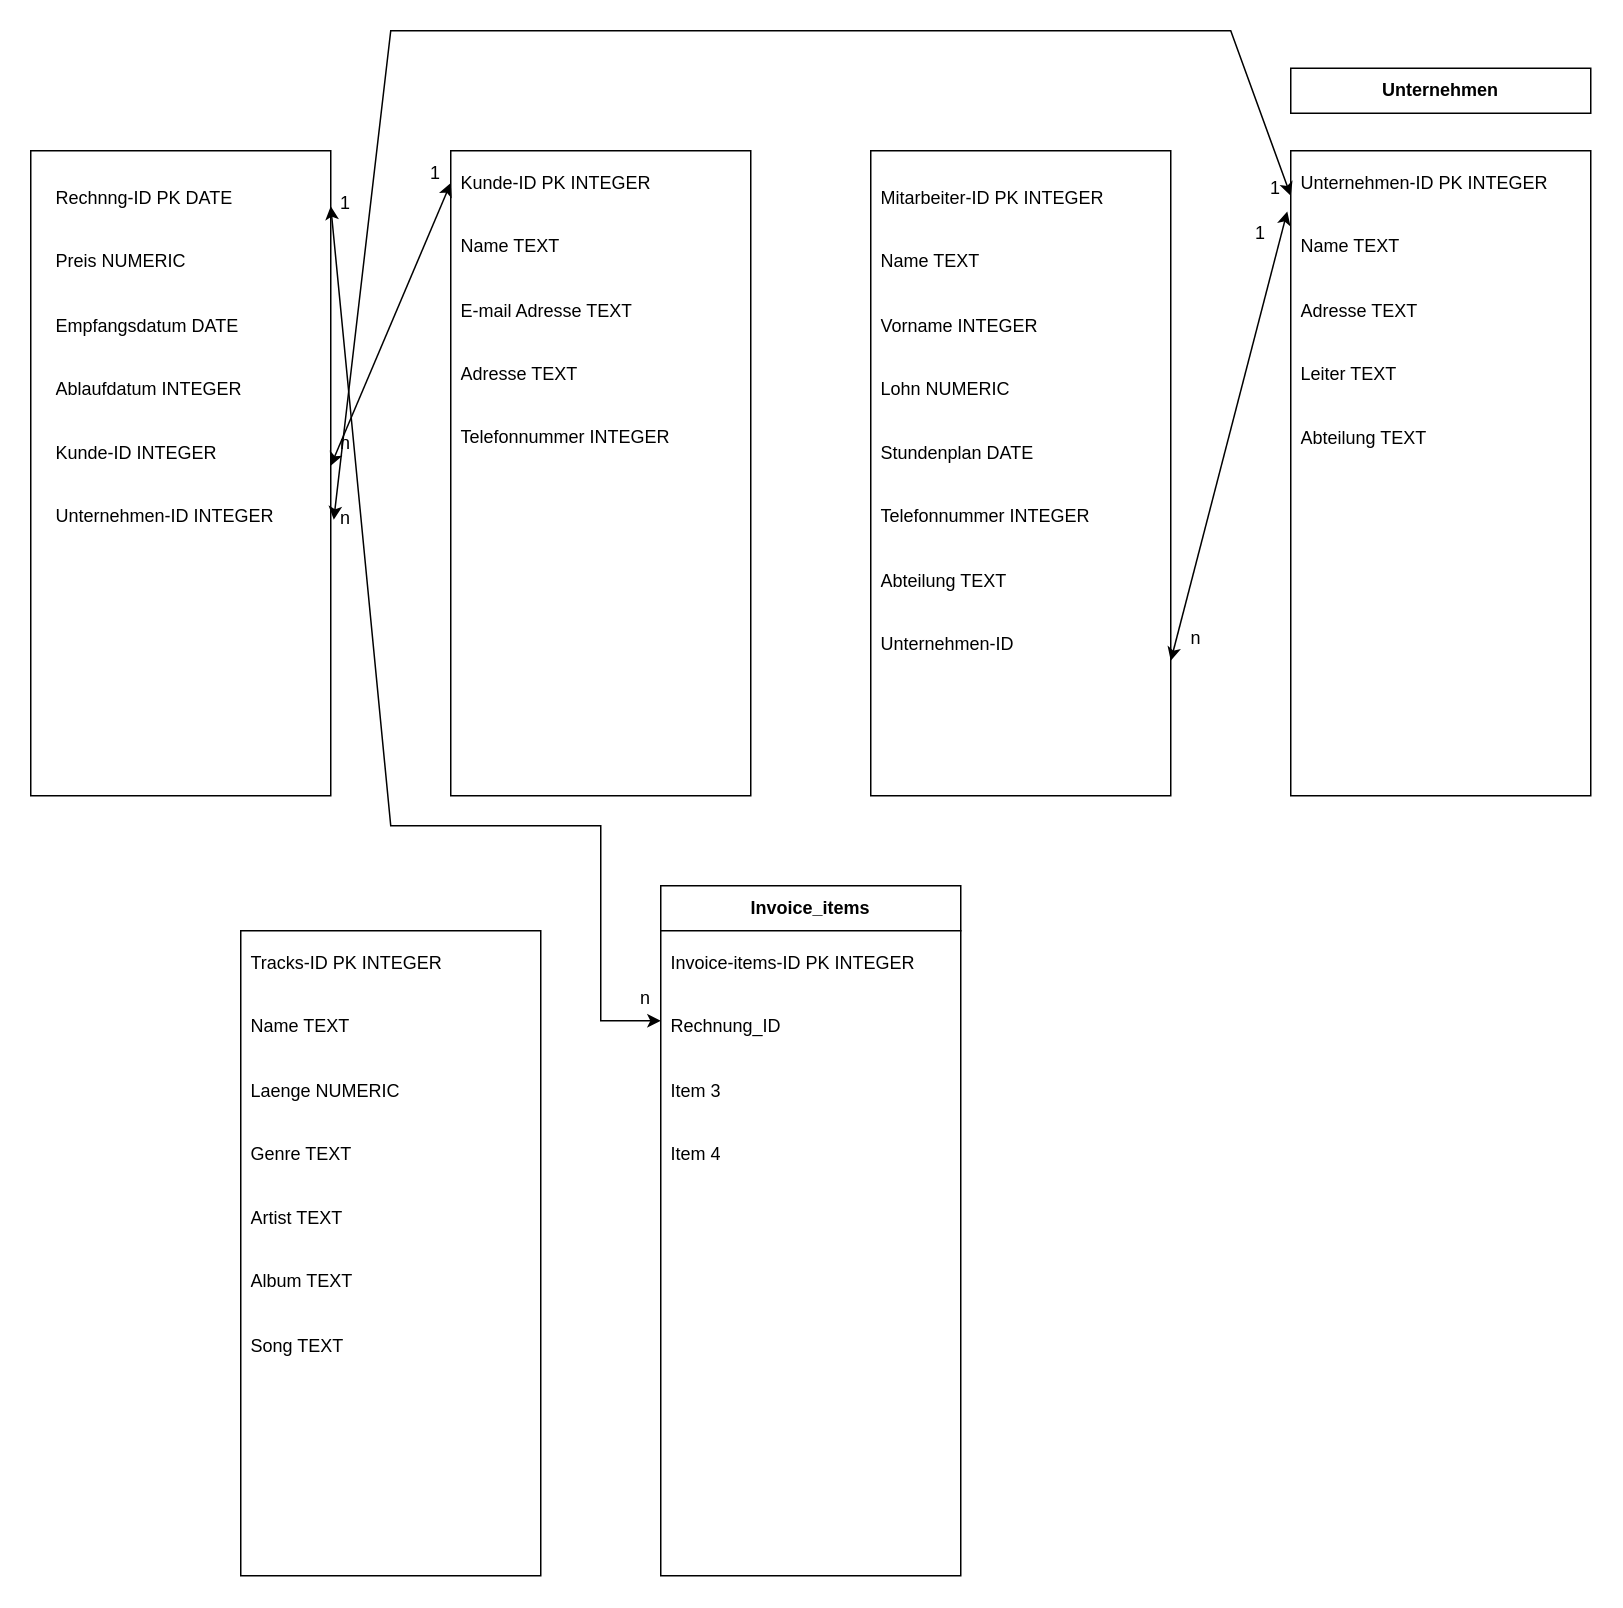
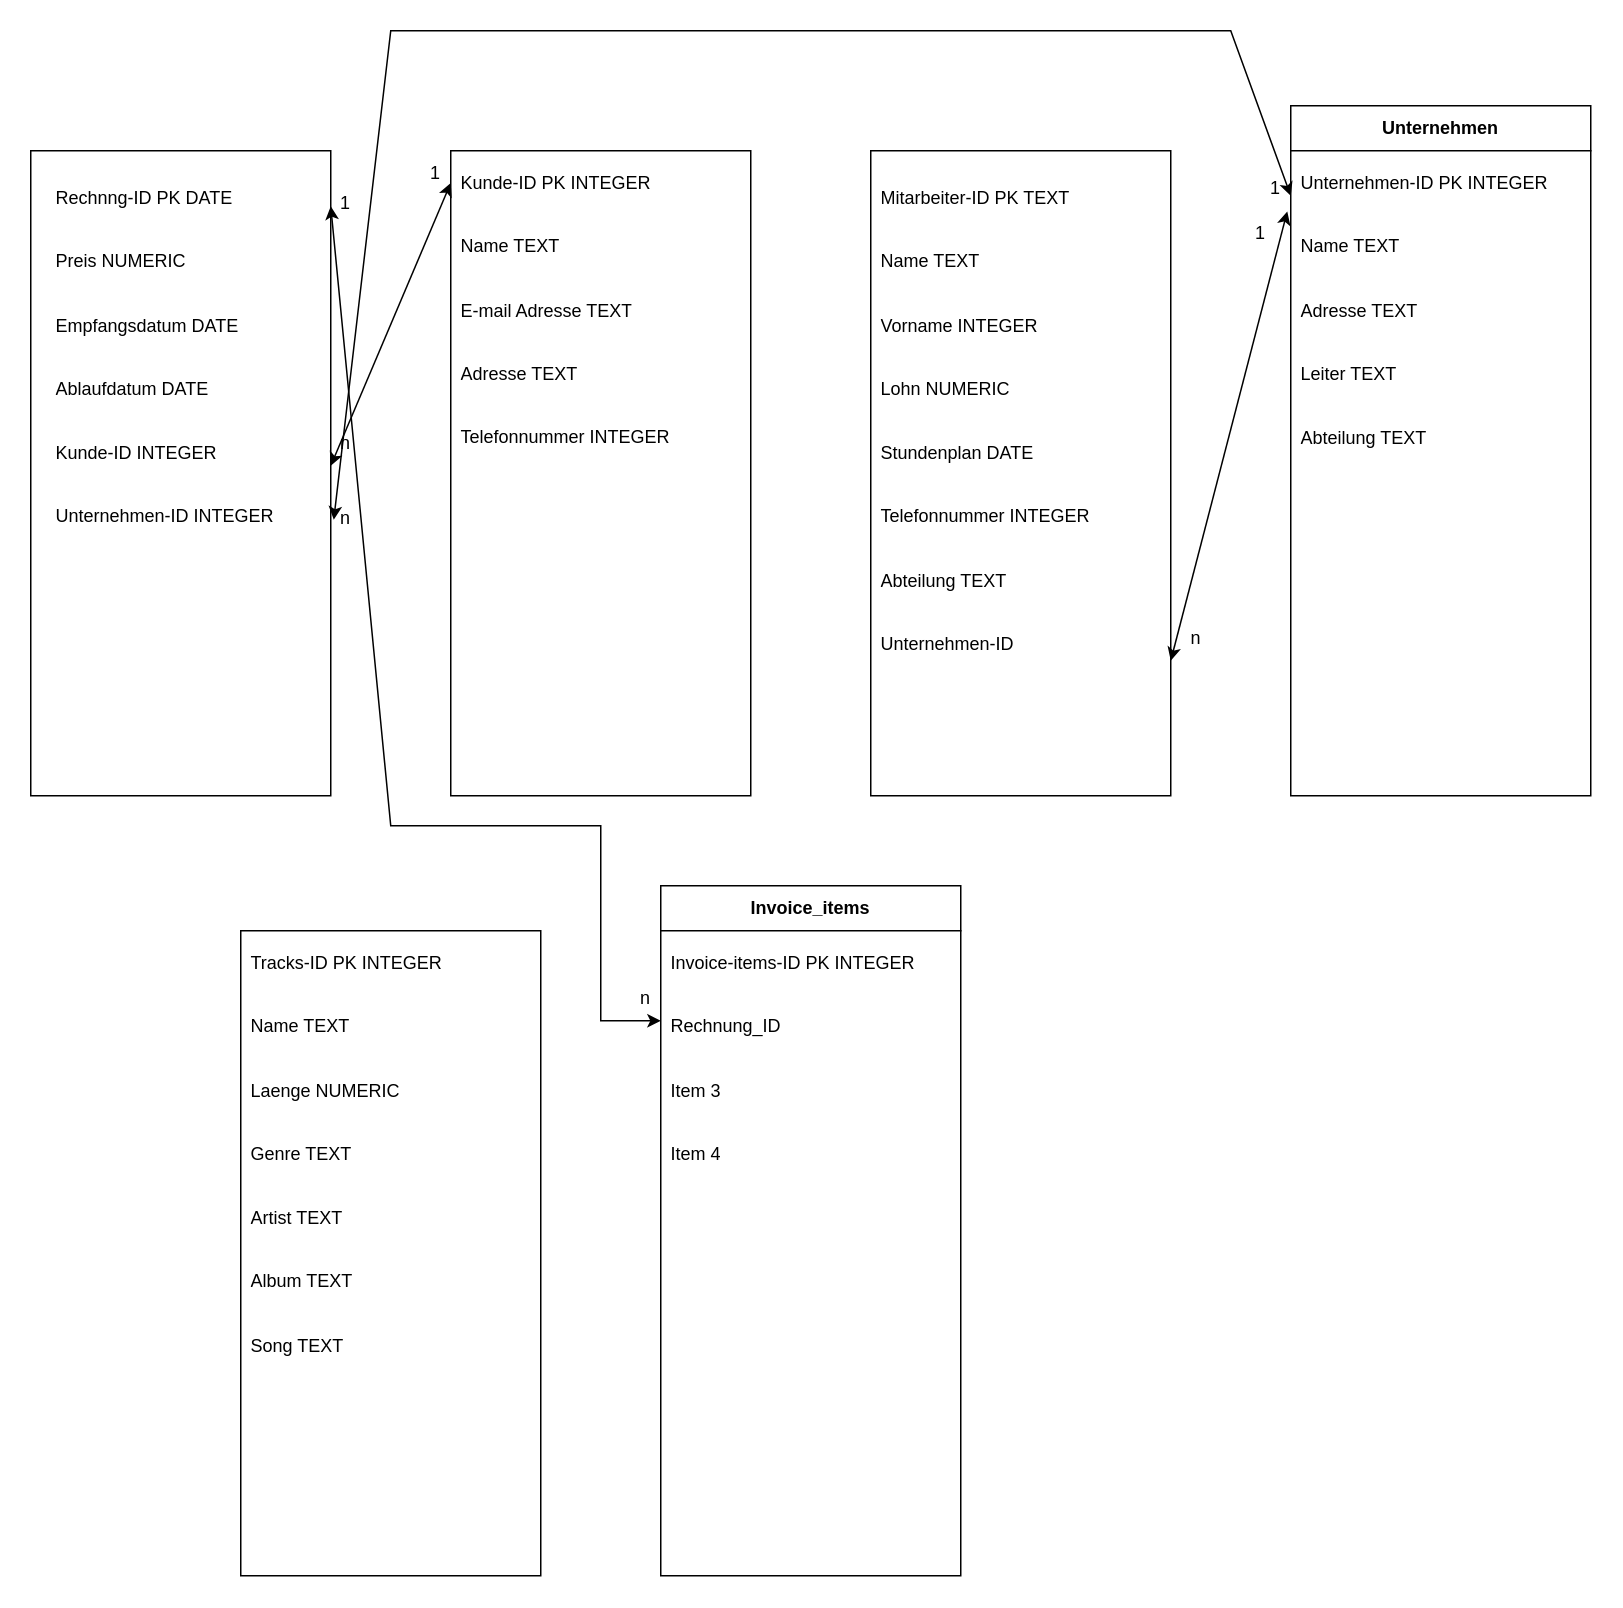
node "Unternehmen": moved (1441, 91) -> (1441, 128)
node "Mitarbeiter-ID PK INTEGER": label "Mitarbeiter-ID PK INTEGER" -> "Mitarbeiter-ID PK TEXT"
node "Ablaufdatum INTEGER": label "Ablaufdatum INTEGER" -> "Ablaufdatum DATE"
